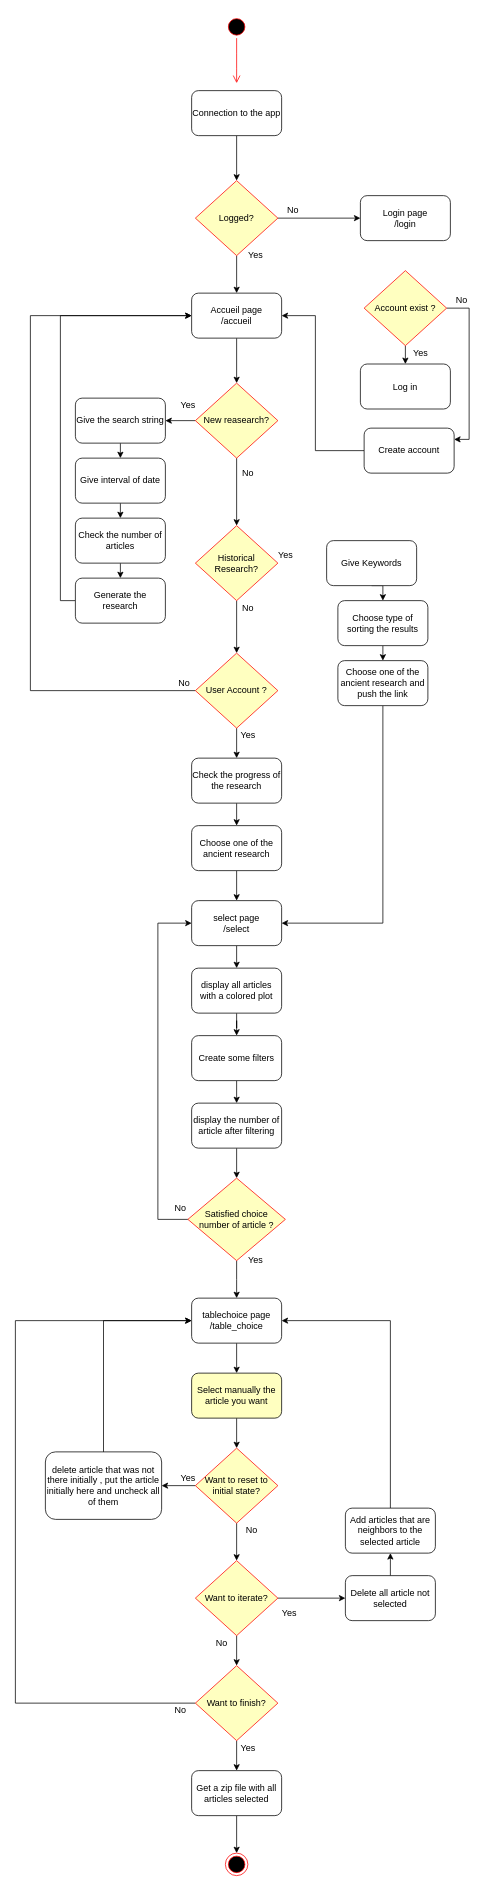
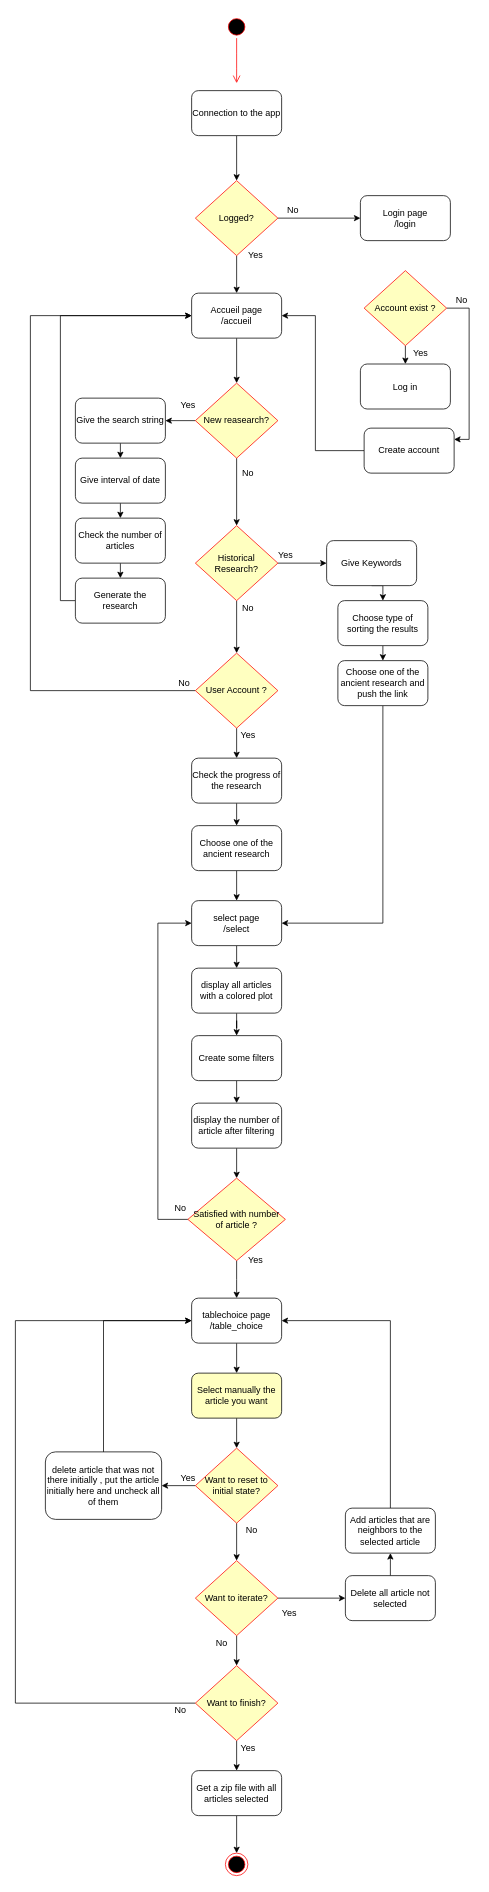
edge "Historical Research?" -> "Give Keywords": added
node "Satisfied choice number of article ?": label "Satisfied choice number of article ?" -> "Satisfied with number of article ?"
